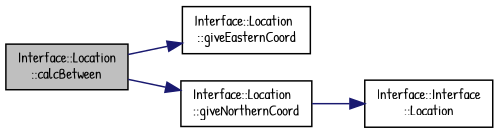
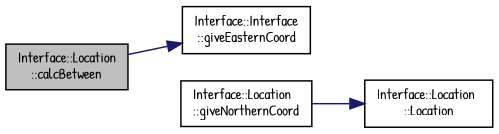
node "Interface::Location ::giveEasternCoord": label "Interface::Location ::giveEasternCoord" -> "Interface::Interface ::giveEasternCoord"
edge "Interface::Location ::calcBetween" -> "Interface::Location ::giveNorthernCoord": removed
node "Interface::Interface ::Location": label "Interface::Interface ::Location" -> "Interface::Location ::Location"
